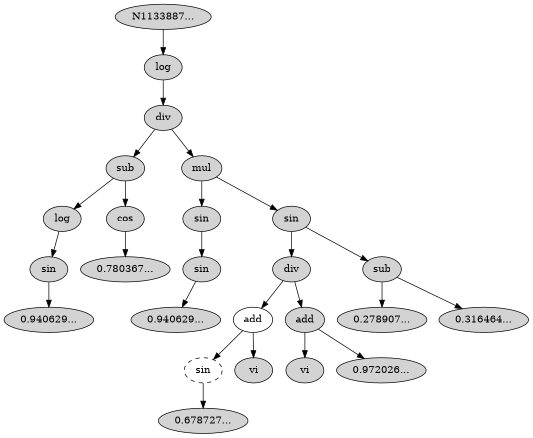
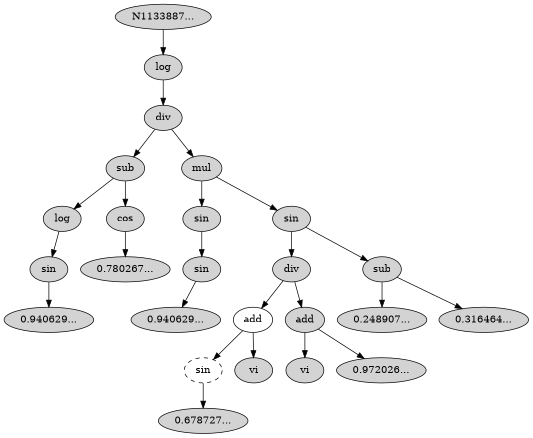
node "0.780367...": label "0.780367..." -> "0.780267..."
node "0.278907...": label "0.278907..." -> "0.248907..."
